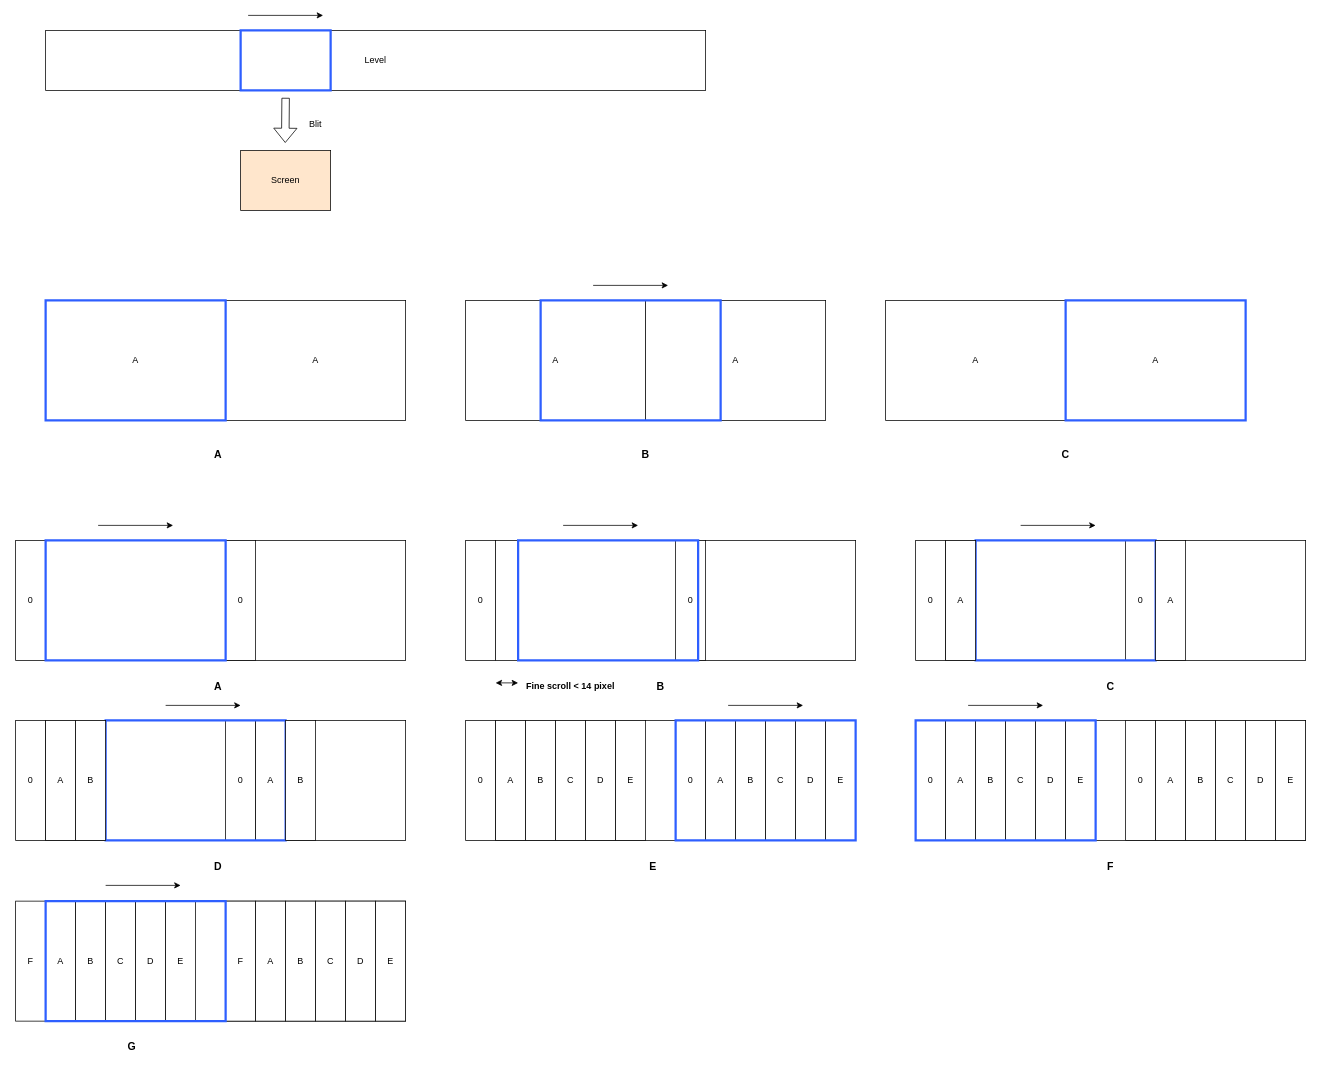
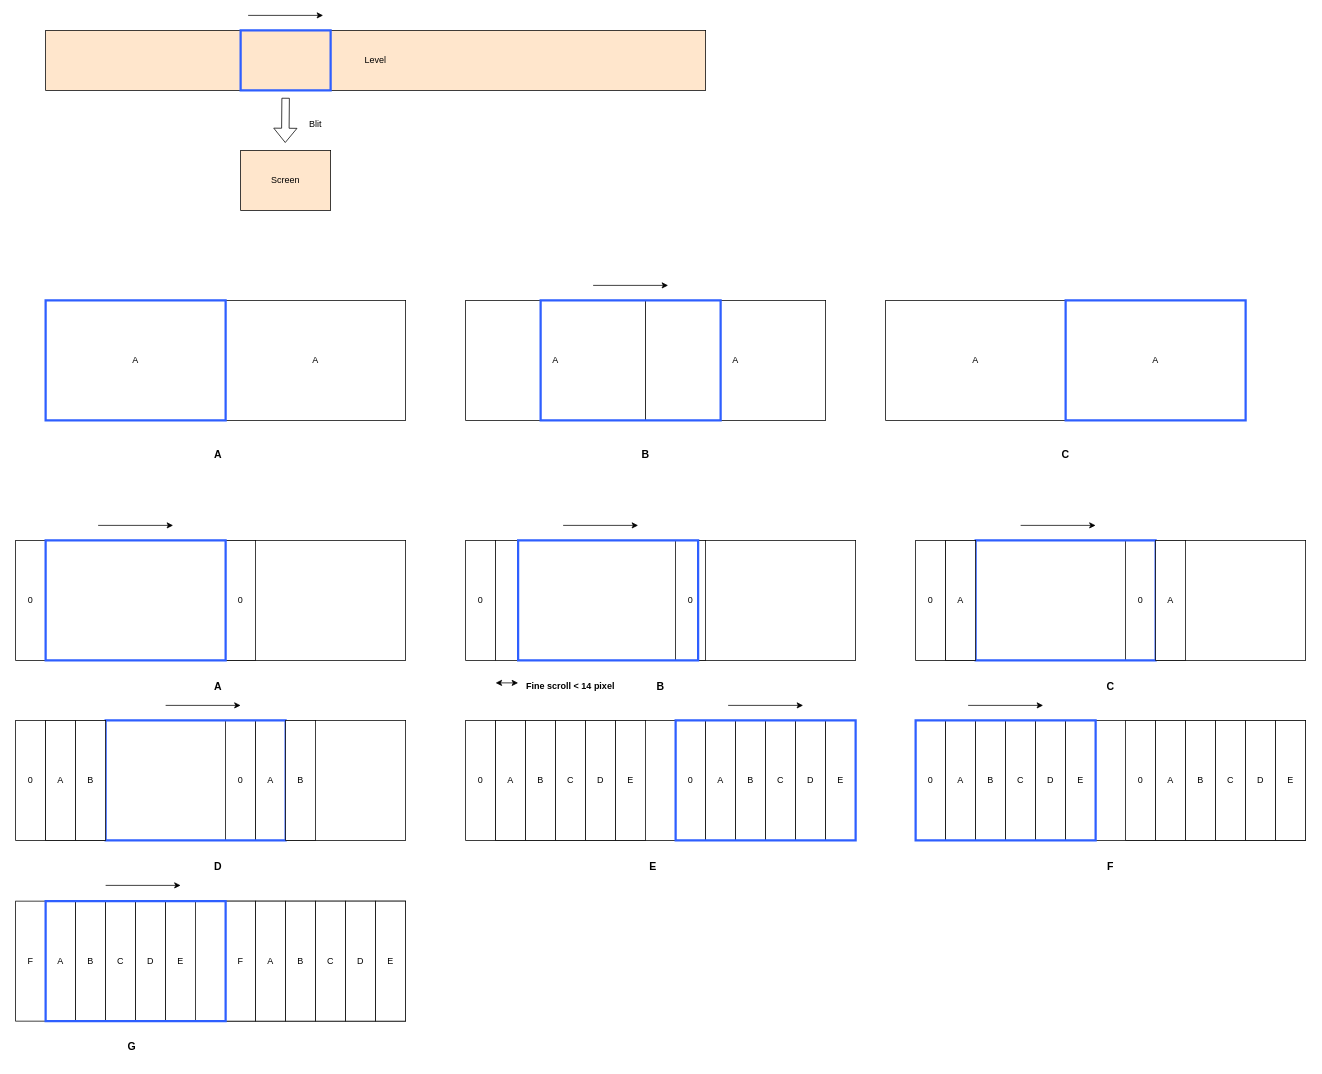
node "Level": fillcolor #ffffff -> #ffe6cc
